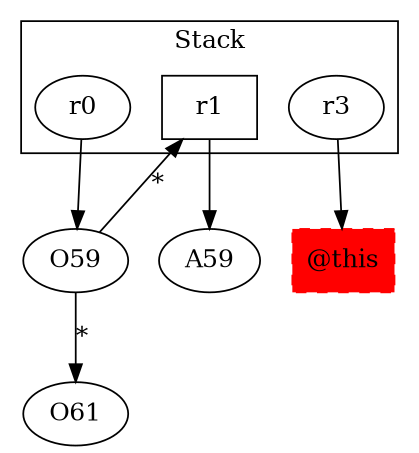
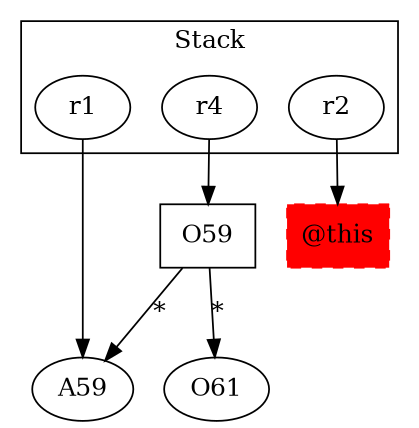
node "r0": label "r0" -> "r4"
node "r1": shape box -> ellipse
node "r3": label "r3" -> "r2"
edge "O59" -> "r1": now "O59" -> "A59"
node "O59": shape ellipse -> box
